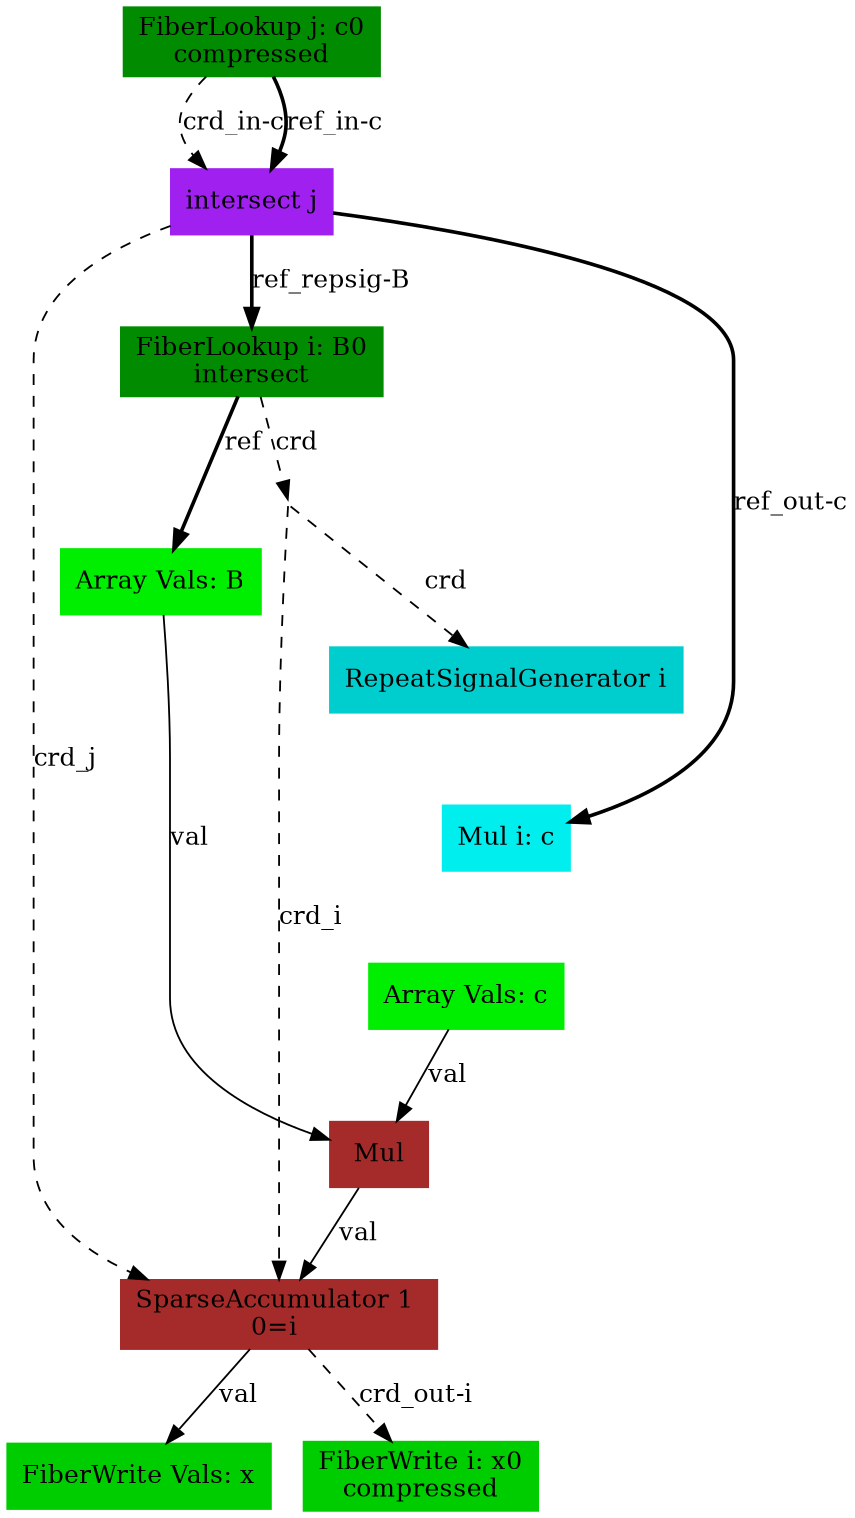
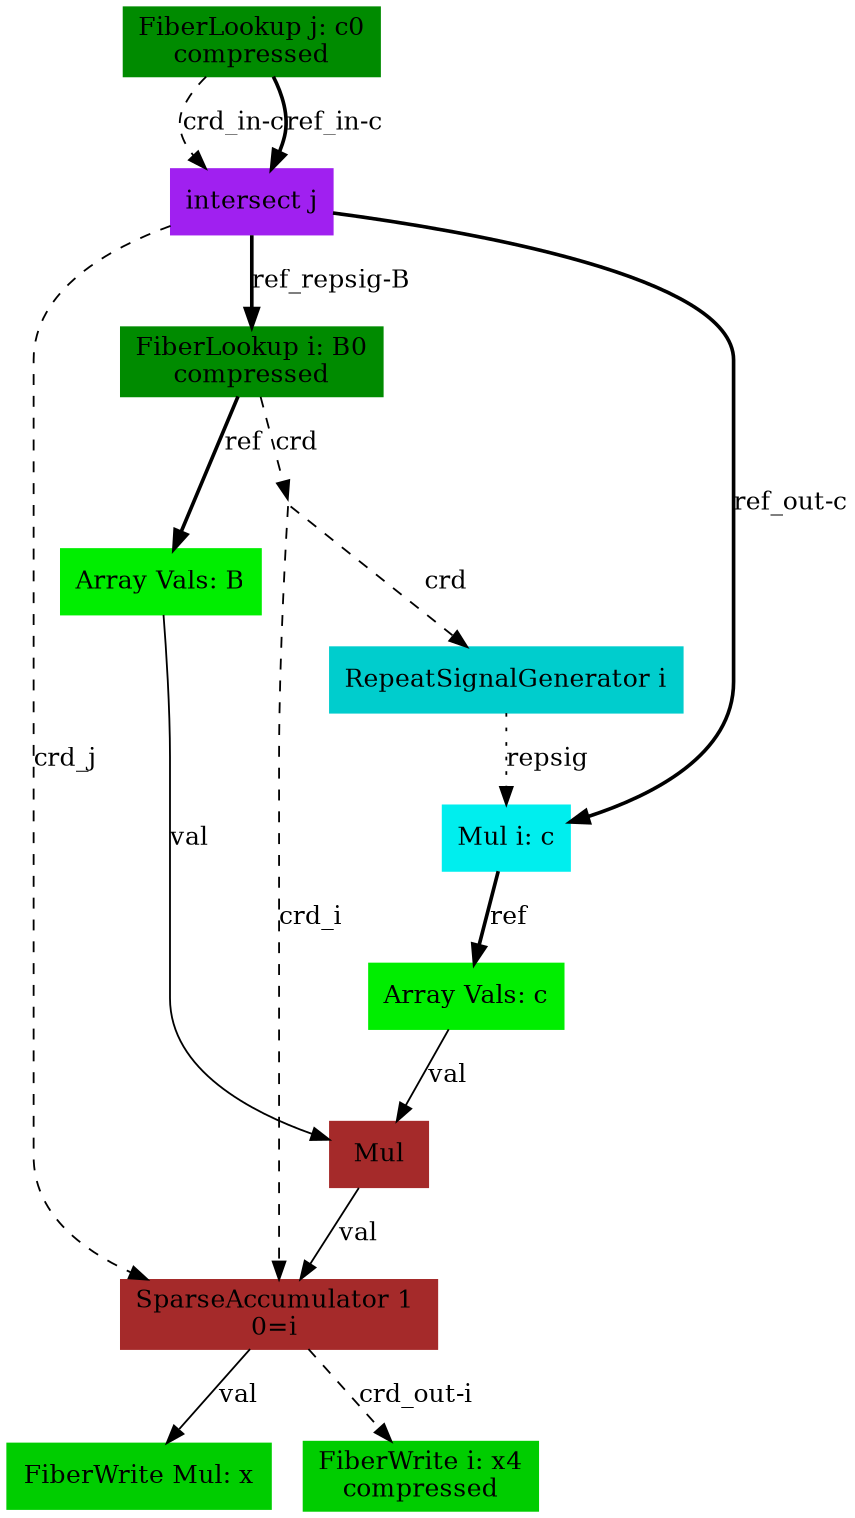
node "FiberLookup i: B0 intersect": label "FiberLookup i: B0 intersect" -> "FiberLookup i: B0 compressed"
edge "RepeatSignalGenerator i" -> "Mul i: c": added, label "repsig"
edge "Mul i: c" -> "Array Vals: c": added, label "ref"
node "FiberWrite Vals: x": label "FiberWrite Vals: x" -> "FiberWrite Mul: x"
node "FiberWrite i: x0 compressed": label "FiberWrite i: x0 compressed" -> "FiberWrite i: x4 compressed"
